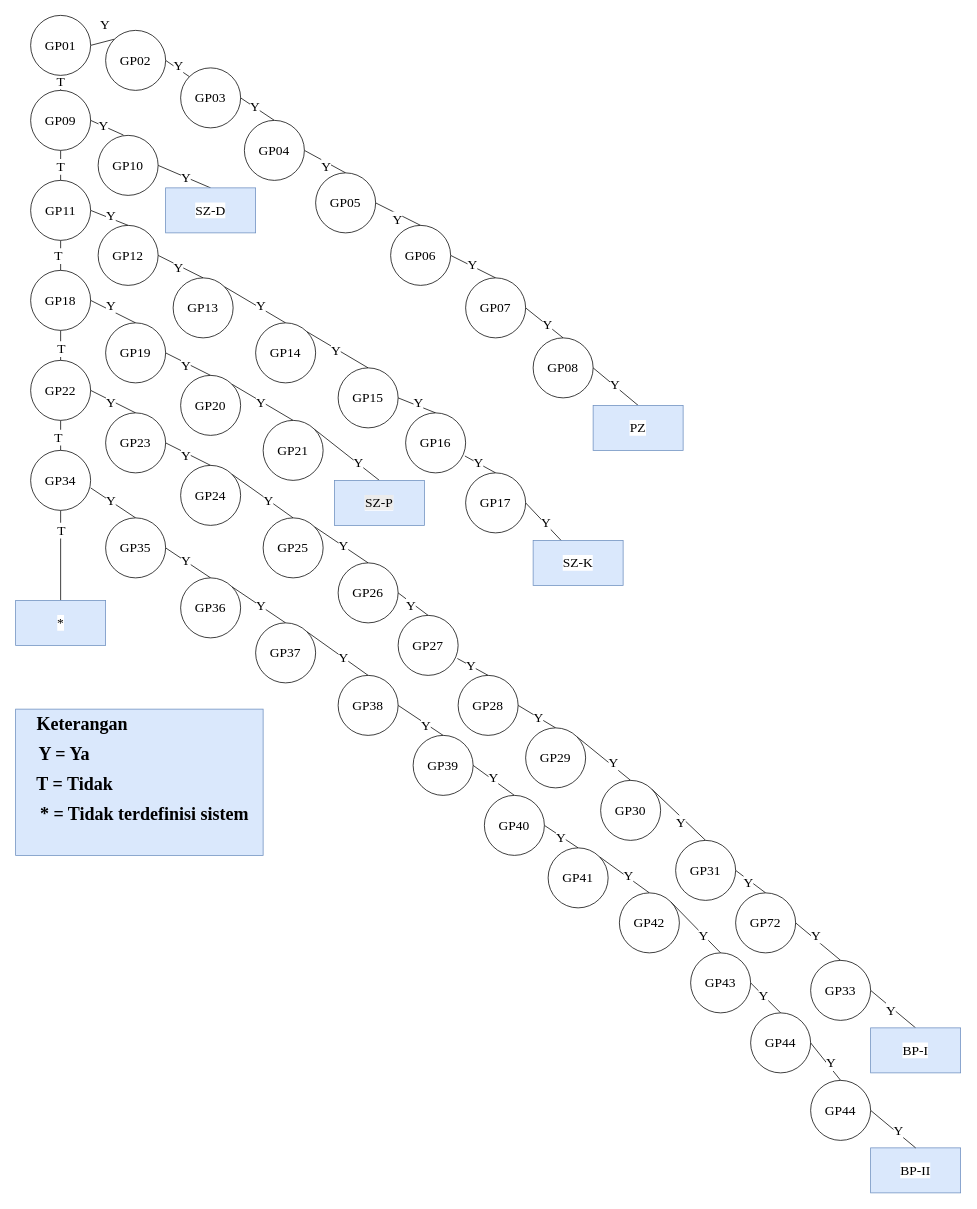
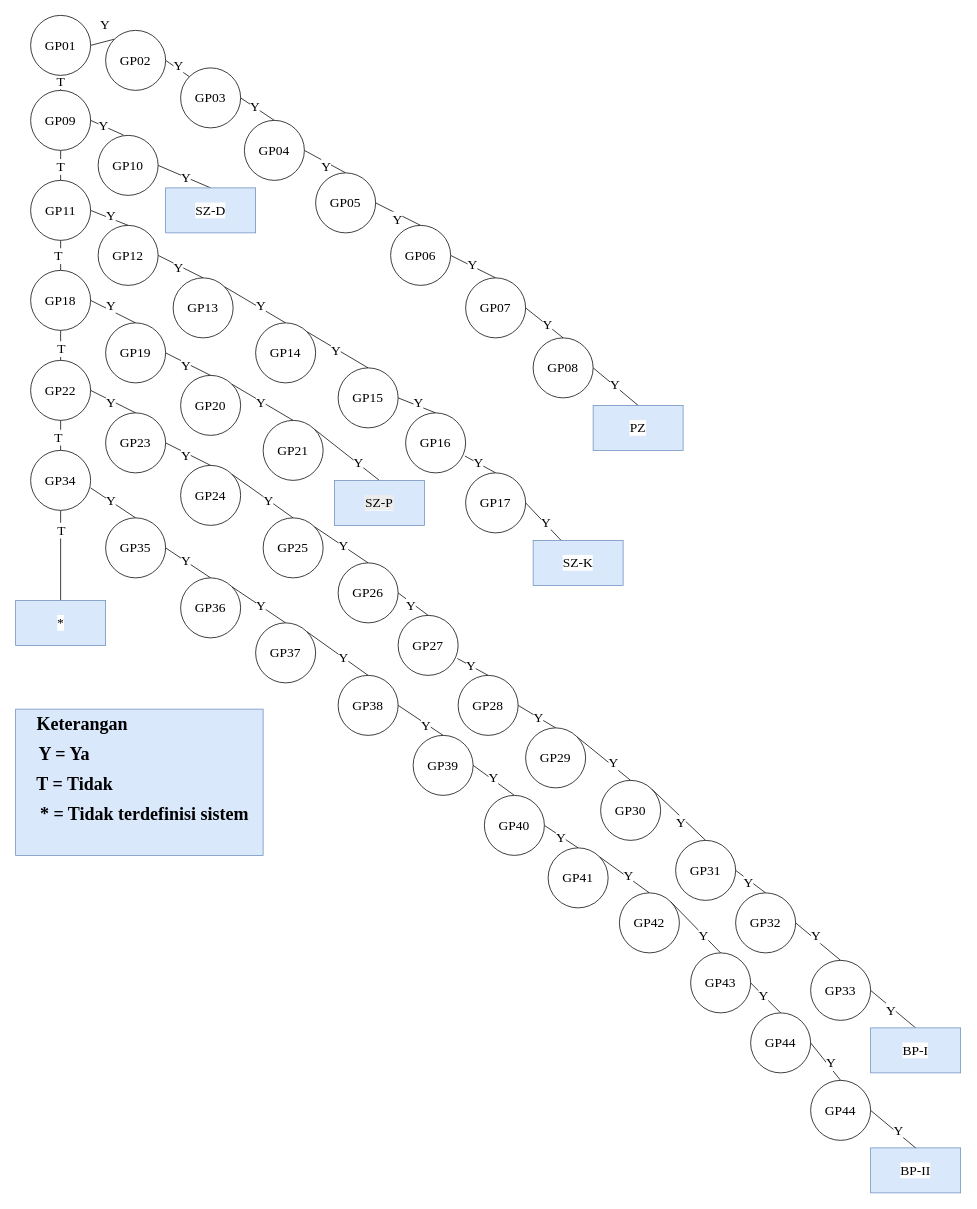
node "GP72": label "GP72" -> "GP32"
